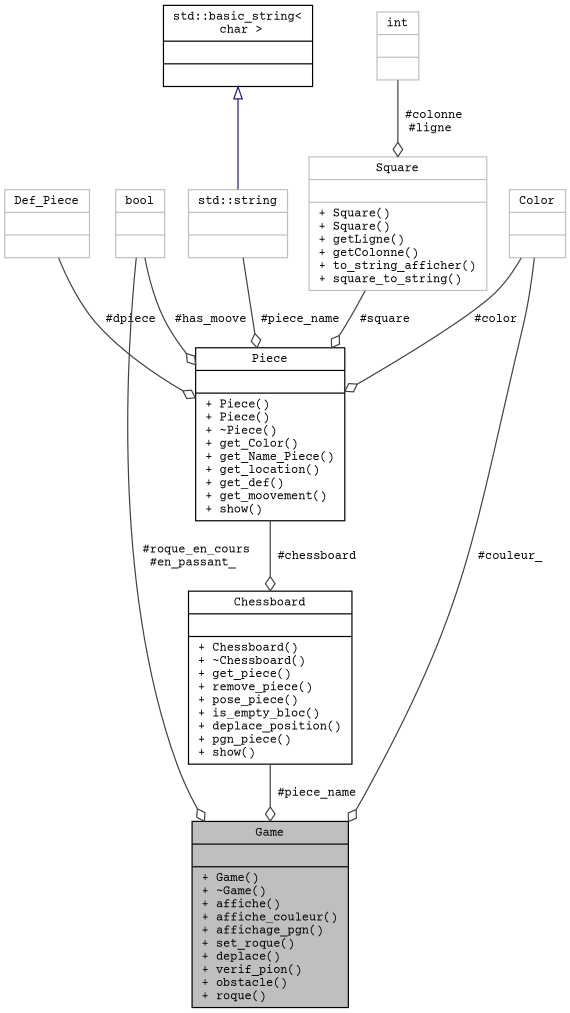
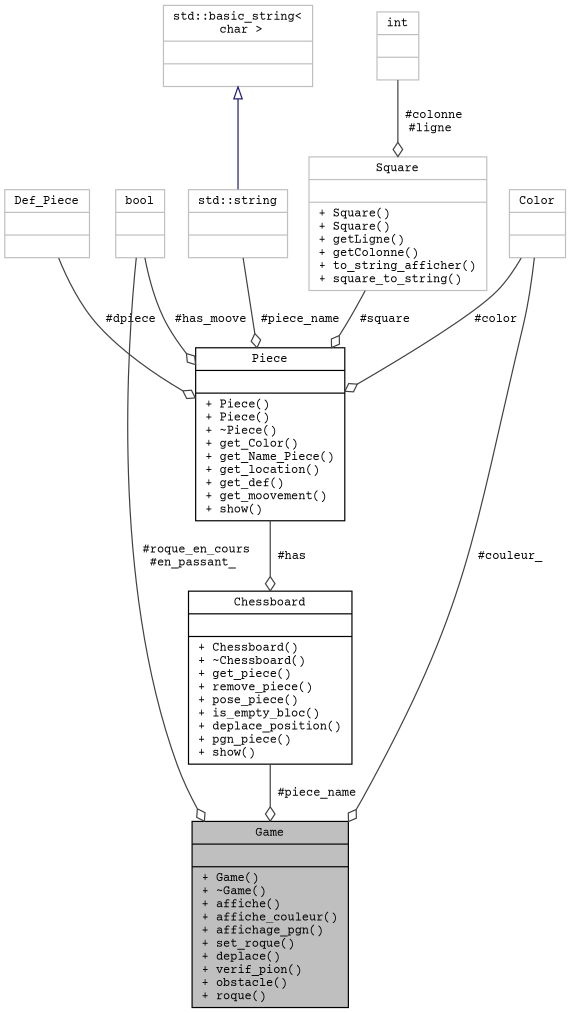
node "std::basic_string<": color black -> grey75
edge "Piece" -> "Chessboard": label " #chessboard" -> " #has"
